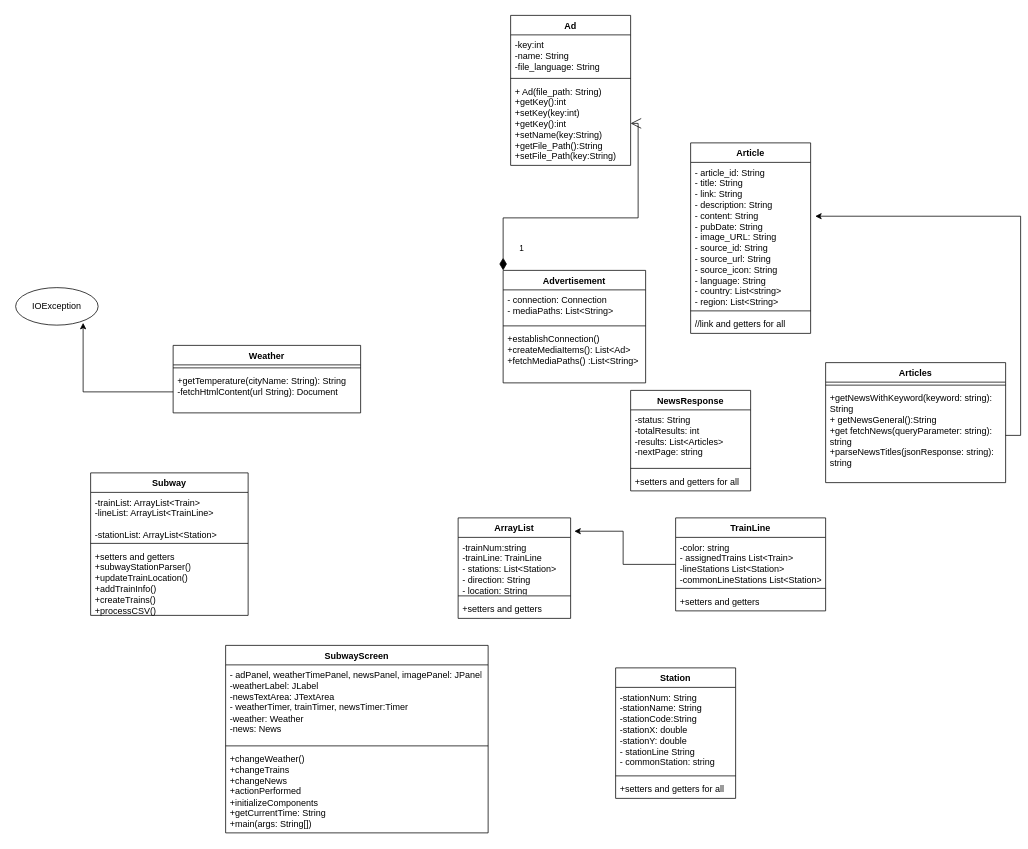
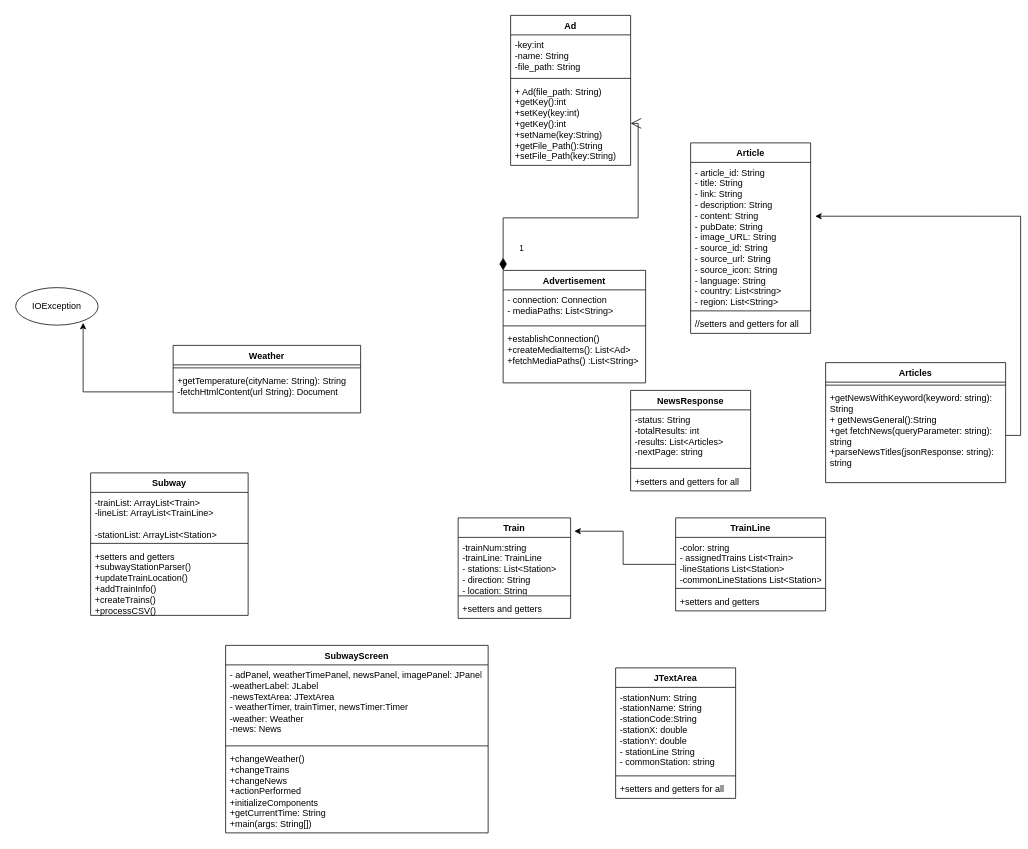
node "-key:int -name: String -file_language: String": label "-key:int -name: String -file_language: String" -> "-key:int -name: String -file_path: String"
node "//link and getters for all": label "//link and getters for all" -> "//setters and getters for all"
node "ArrayList": label "ArrayList" -> "Train"
node "Station": label "Station" -> "JTextArea"
